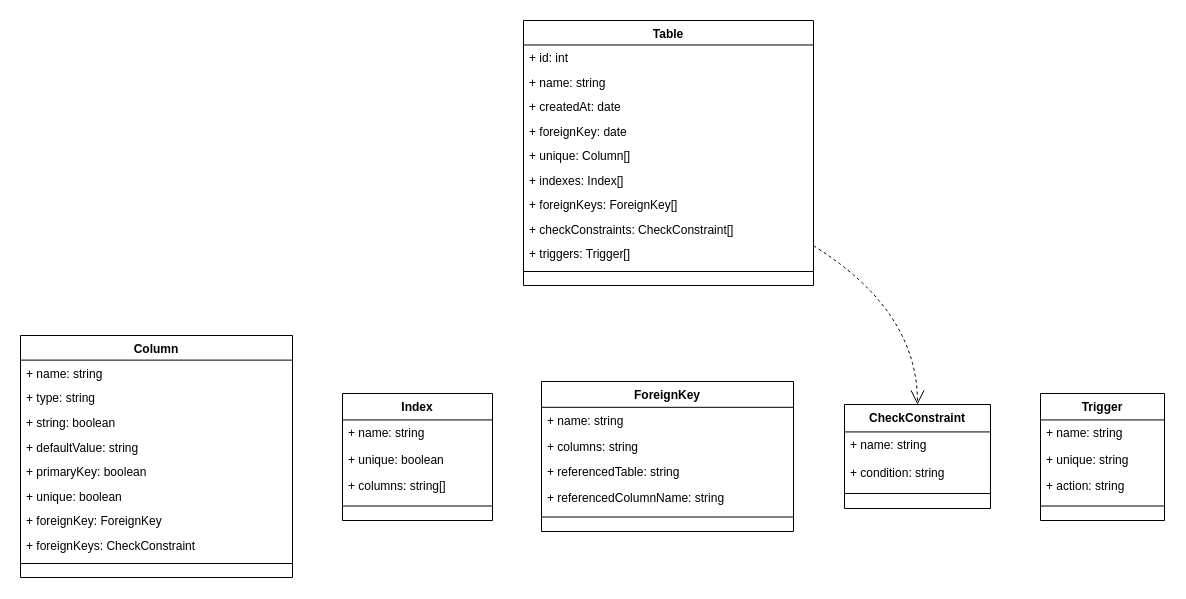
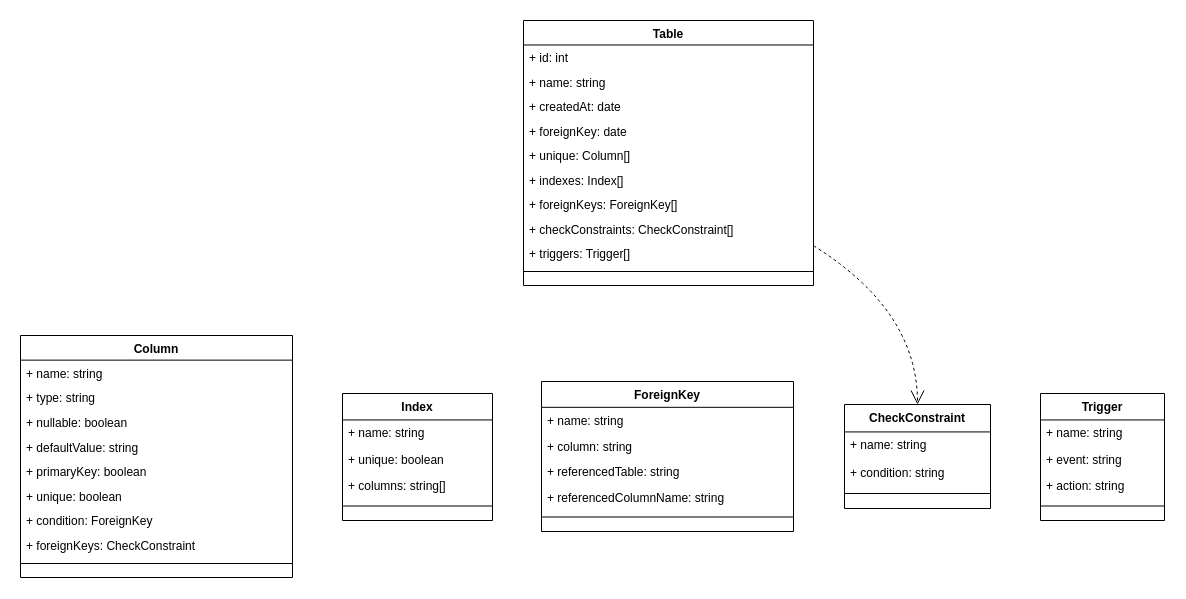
node "+ string: boolean": label "+ string: boolean" -> "+ nullable: boolean"
node "+ columns: string": label "+ columns: string" -> "+ column: string"
node "+ unique: string": label "+ unique: string" -> "+ event: string"
node "+ foreignKey: ForeignKey": label "+ foreignKey: ForeignKey" -> "+ condition: ForeignKey"
